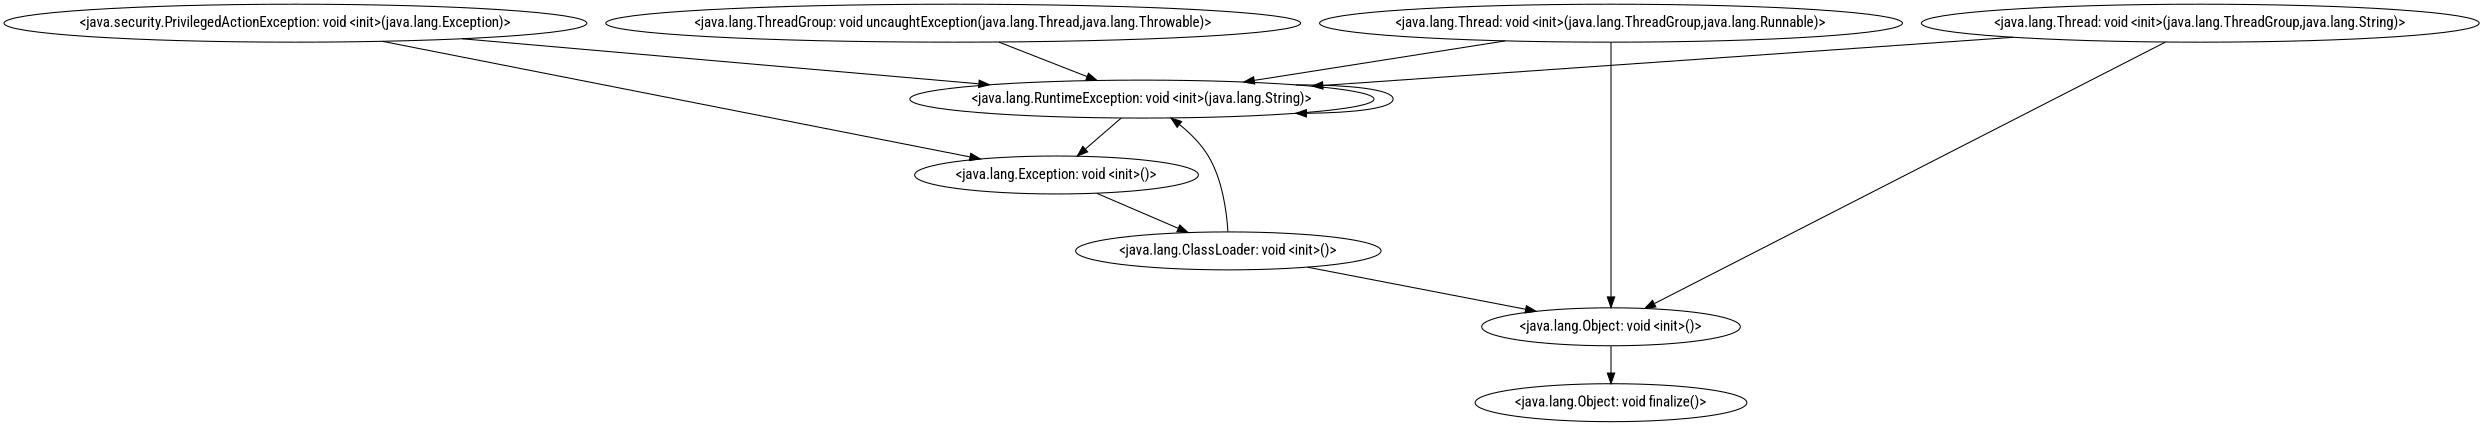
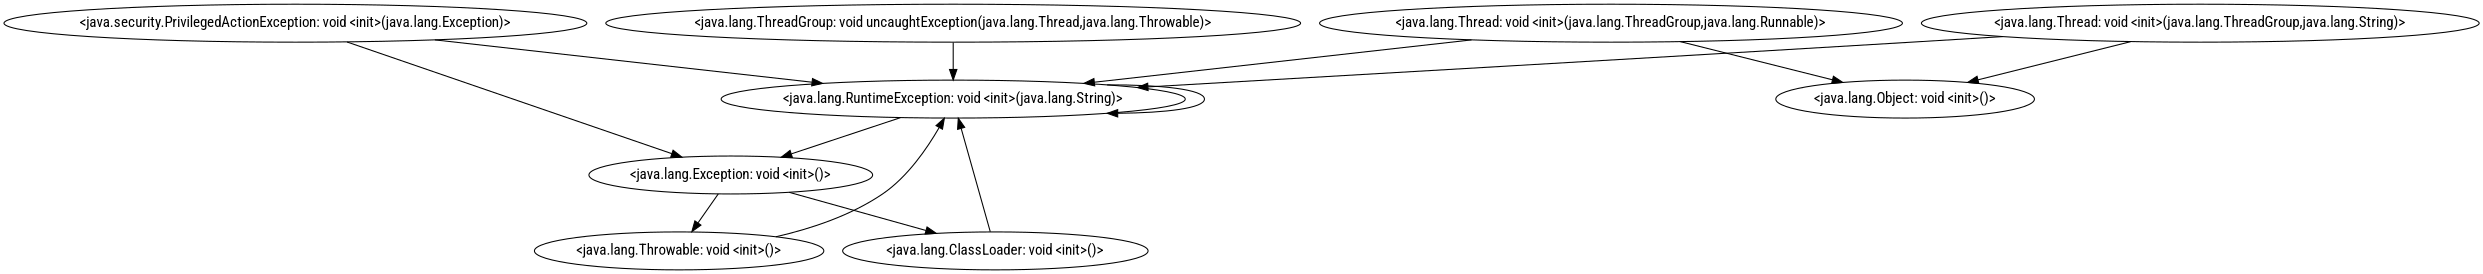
node "<java.lang.Throwable: void <init>()>": added
edge "<java.lang.ClassLoader: void <init>()>" -> "<java.lang.Object: void <init>()>": removed
node "<java.lang.Object: void finalize()>": removed
